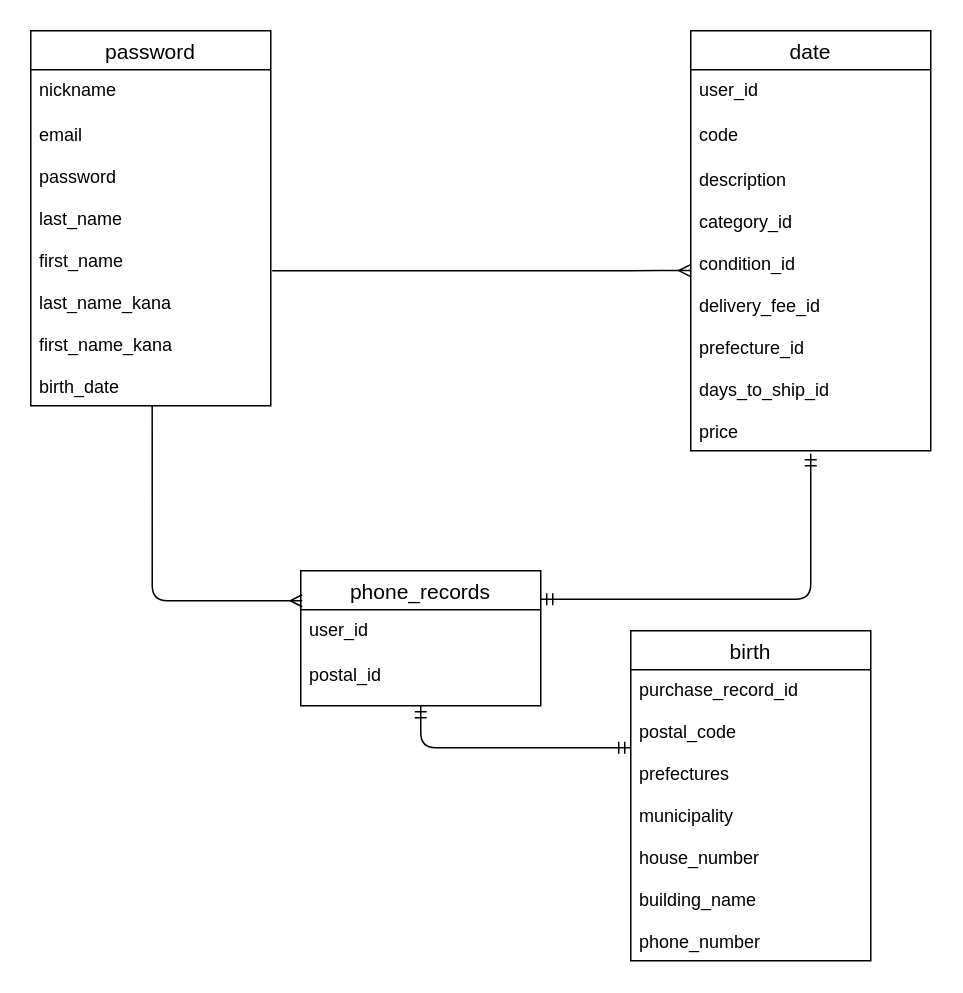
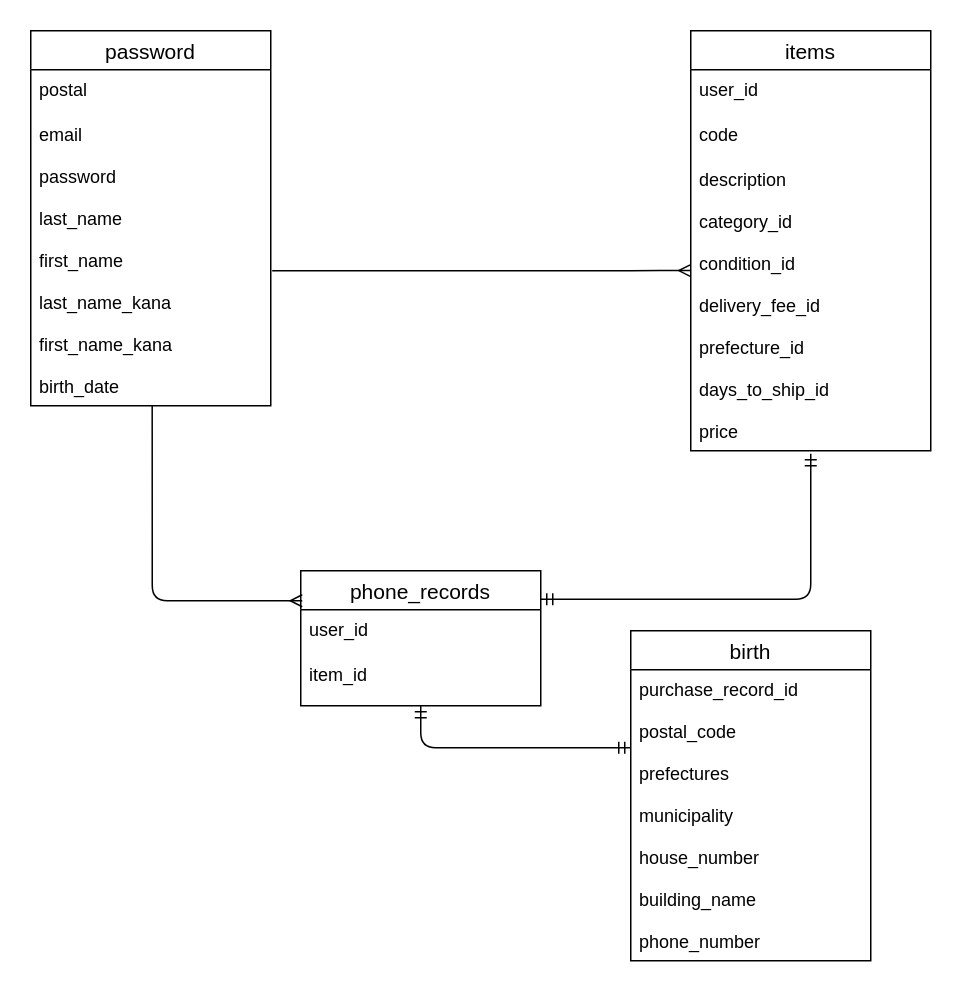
node "date": label "date" -> "items"
node "nickname": label "nickname" -> "postal"
node "postal_id": label "postal_id" -> "item_id"
